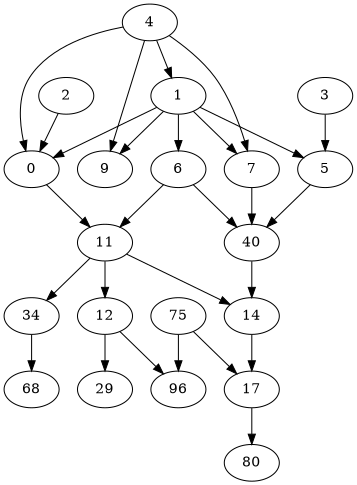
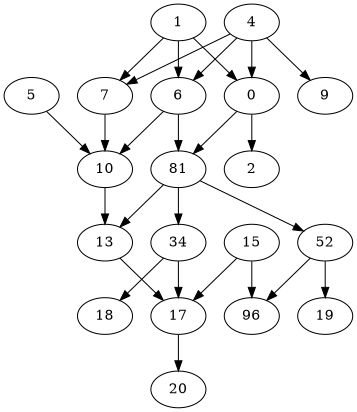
edge "4" -> "1": now "4" -> "6"
node "3": removed
edge "2" -> "0": reversed
edge "1" -> "9": removed
edge "1" -> "5": removed
node "11": label "11" -> "81"
node "40": label "40" -> "10"
edge "34" -> "17": added
node "12": label "12" -> "52"
node "75": label "75" -> "15"
node "14": label "14" -> "13"
node "68": label "68" -> "18"
node "29": label "29" -> "19"
node "80": label "80" -> "20"
